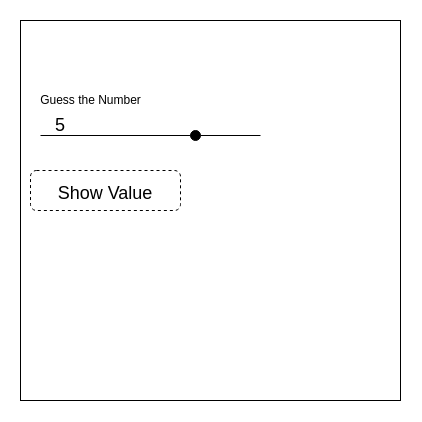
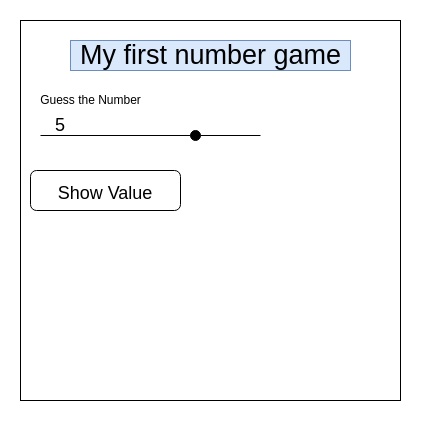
node "My first number game": added
node "Show Value": style dashed -> solid
